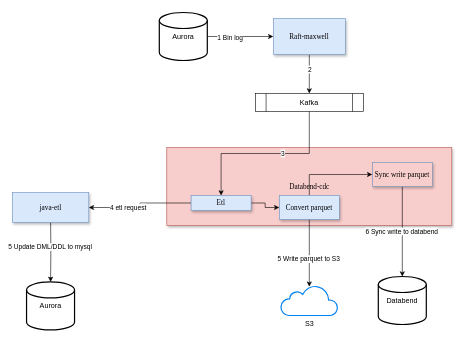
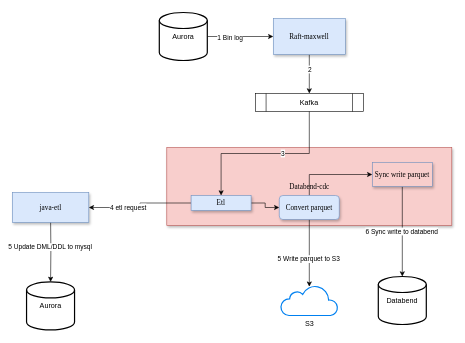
node "Convert parquet": shape rectangle -> rounded rectangle
